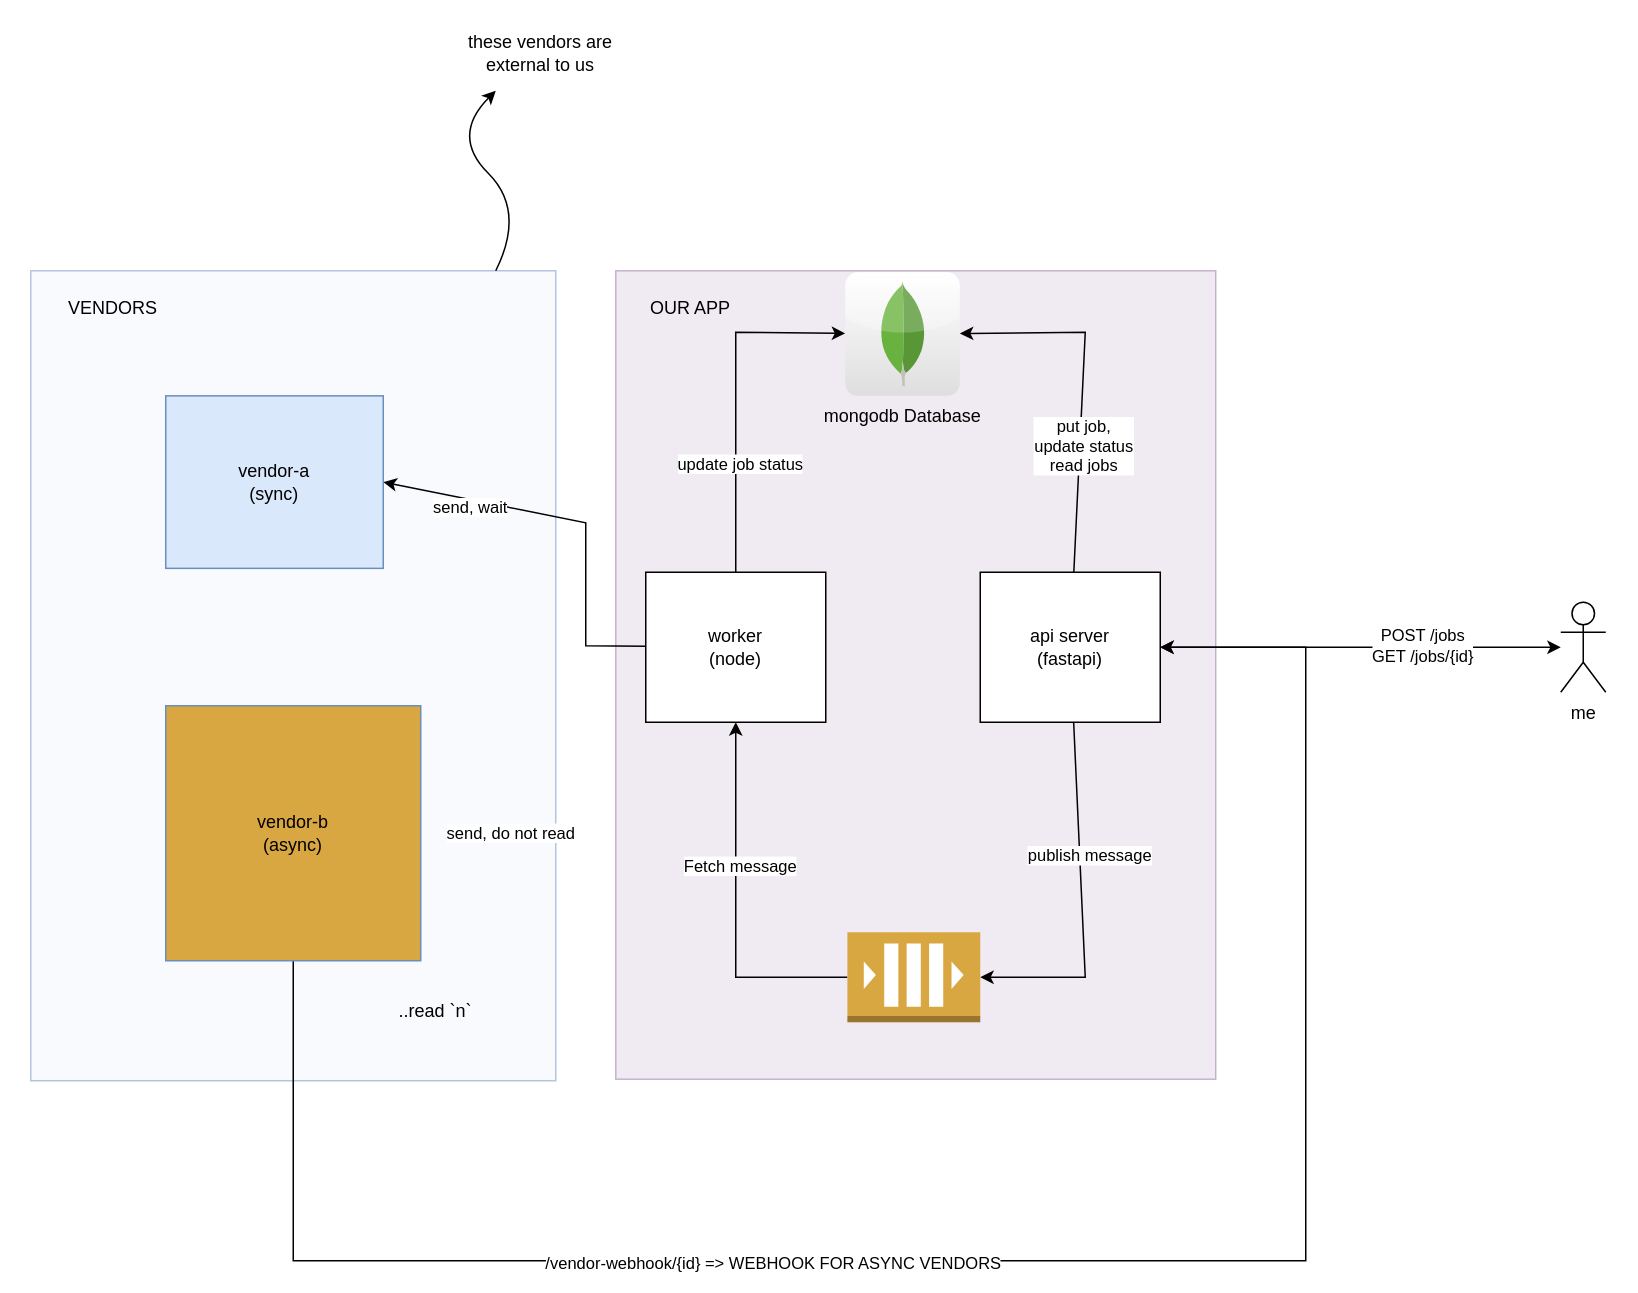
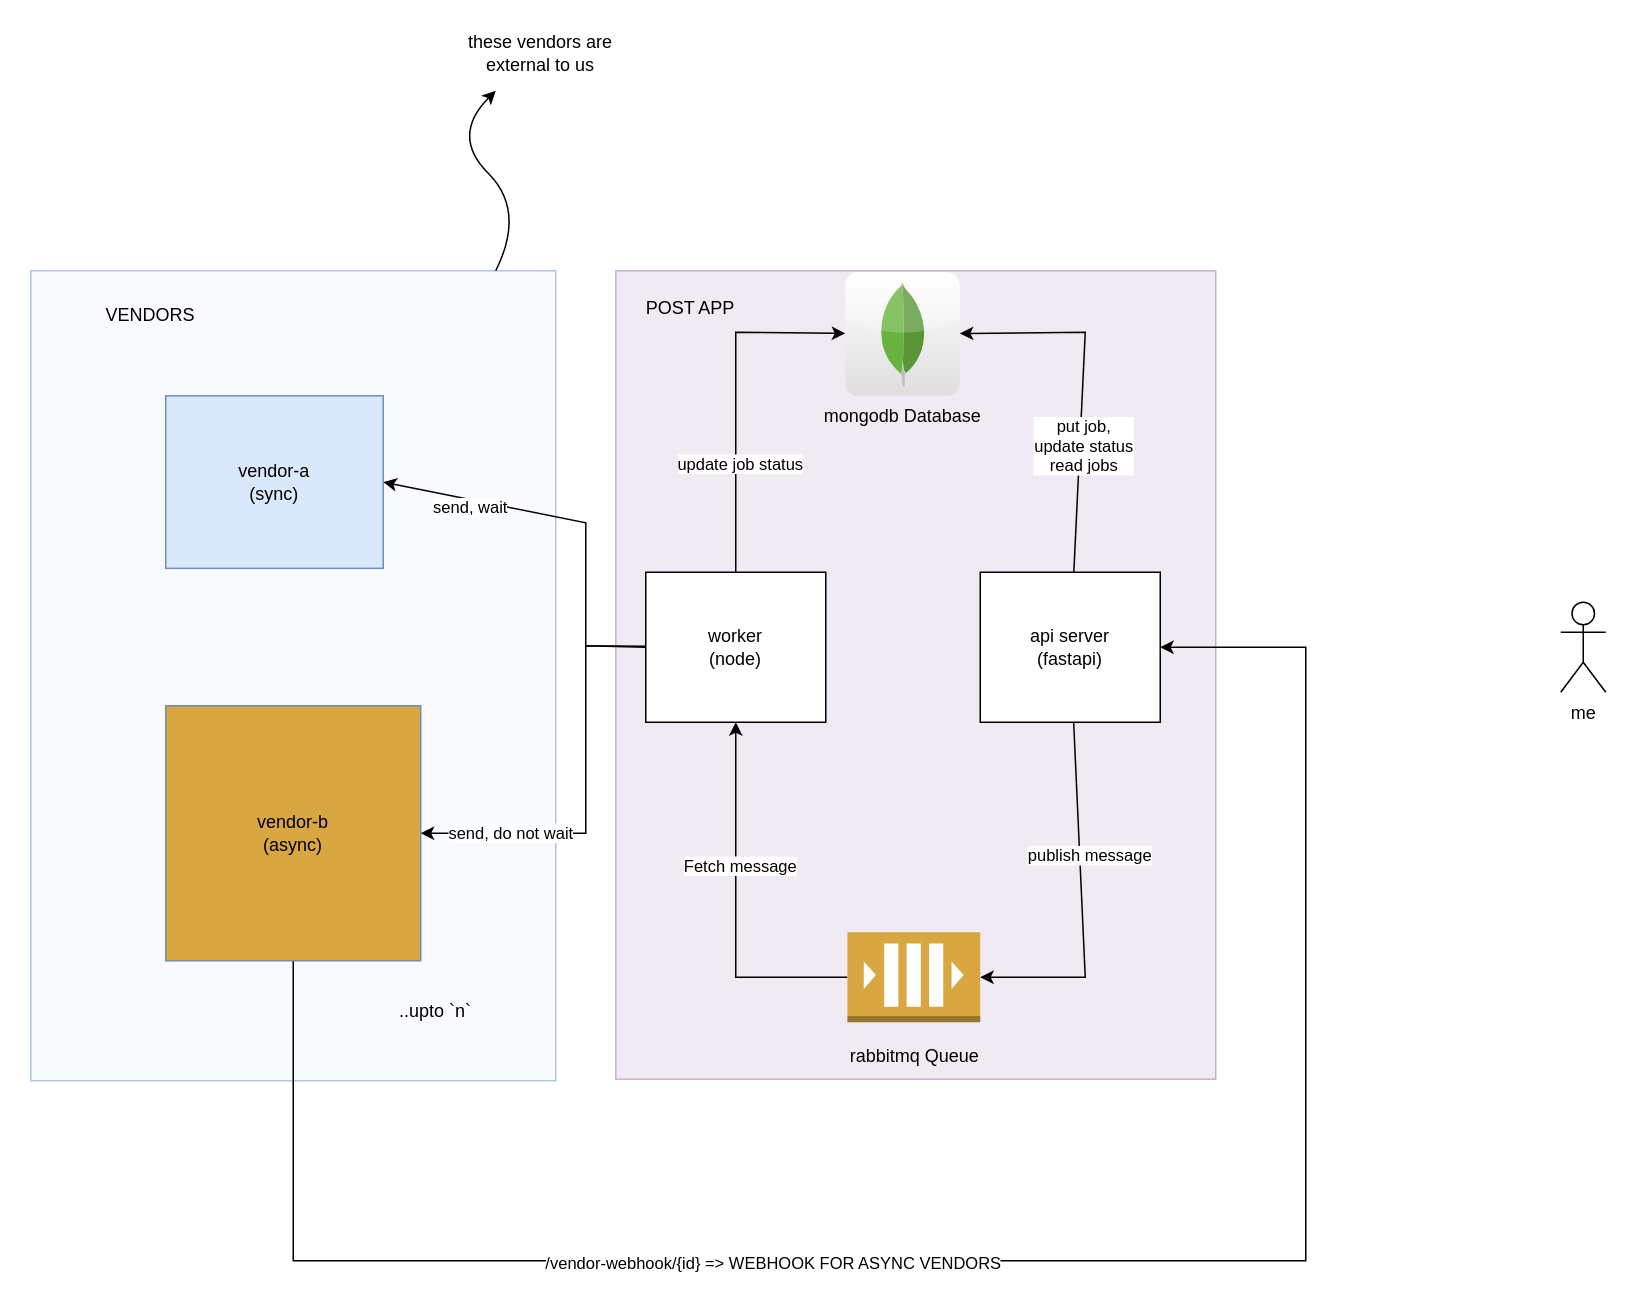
node "VENDORS": moved (113, 308) -> (151, 316)
node "OUR APP": label "OUR APP" -> "POST APP"
edge "api server (fastapi)" -- "me": removed, label "POST /jobs GET /jobs/{id}"
edge "worker (node)" -> "vendor-b (async)": added
node "send, do not read": label "send, do not read" -> "send, do not wait"
node "..read `n`": label "..read `n`" -> "..upto `n`"
node "rabbitmq Queue": added
